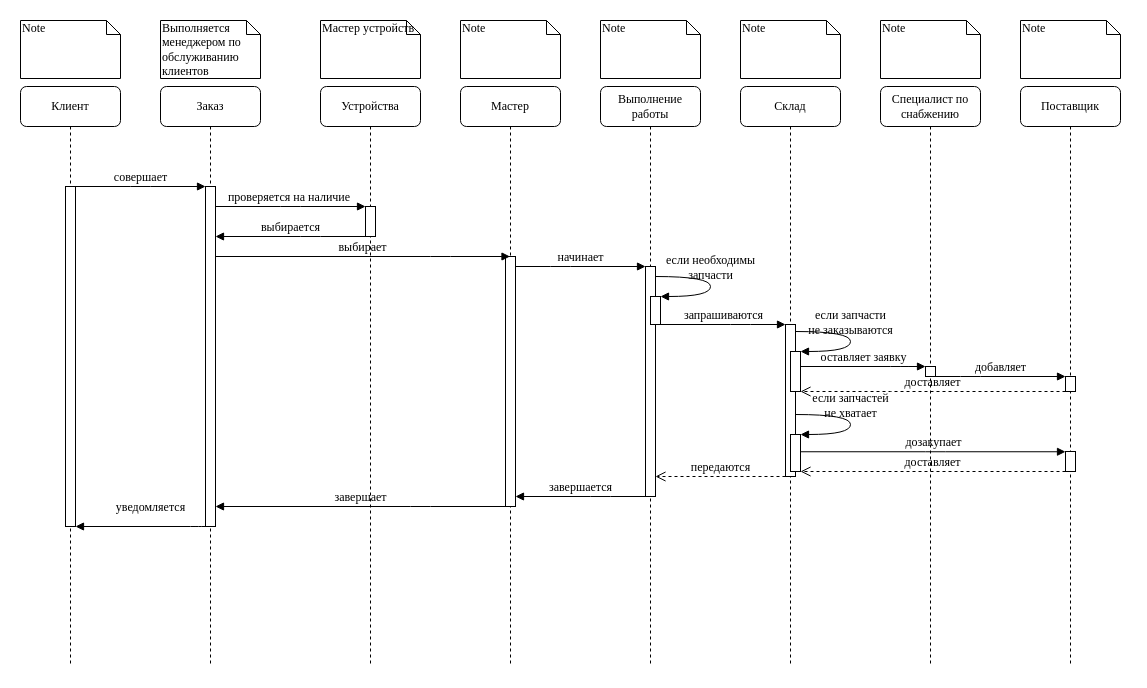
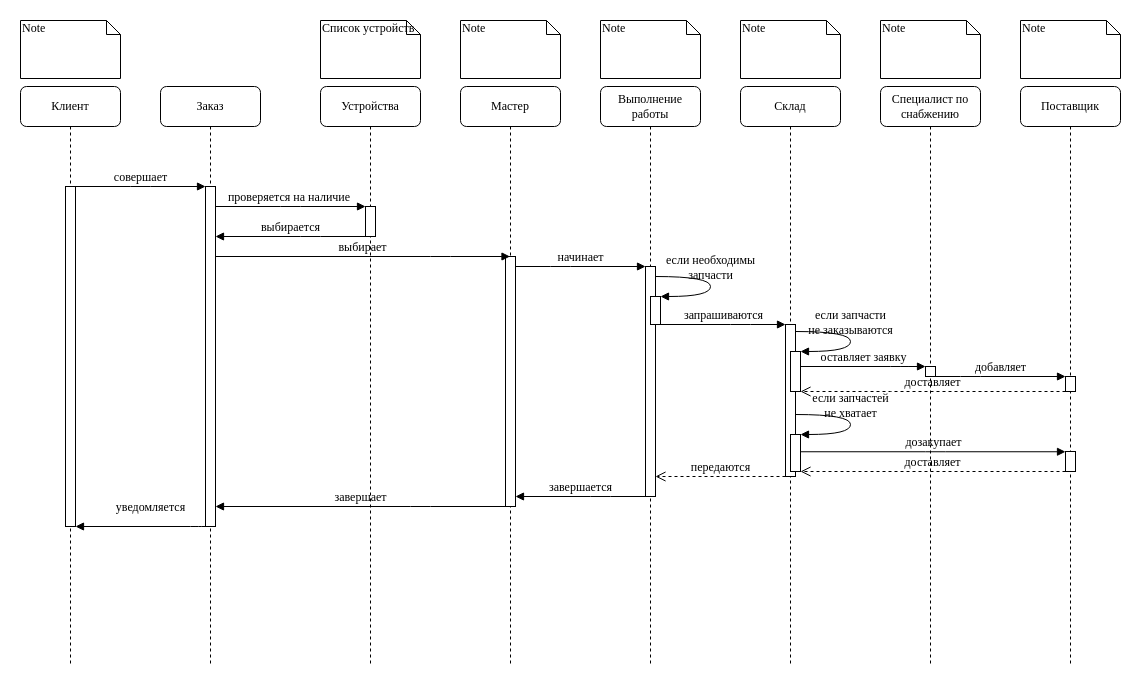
node "Мастер устройств": label "Мастер устройств" -> "Список устройств"
node "Выполняется менеджером по обслуживанию клиентов": removed
